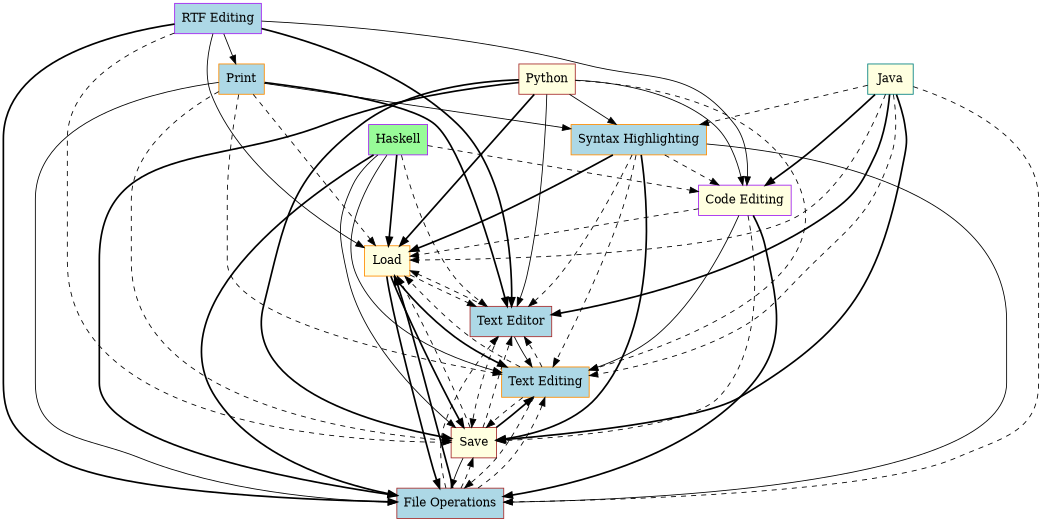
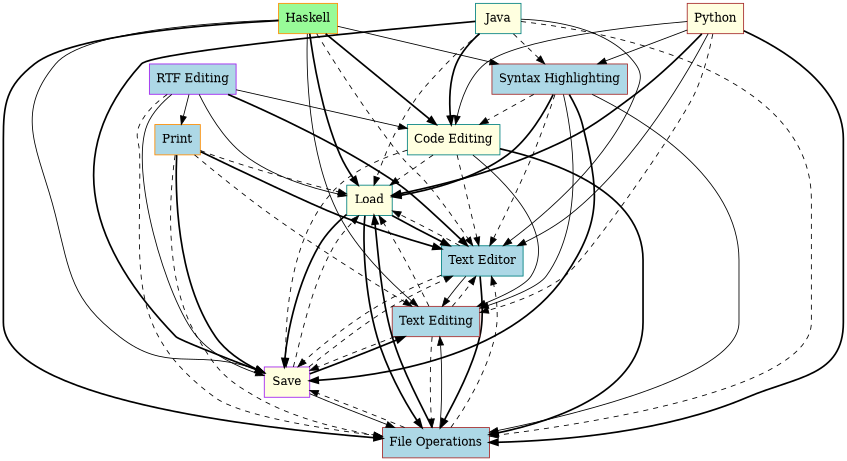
edge "Print" -> "Syntax Highlighting": now "Haskell" -> "Syntax Highlighting"
node "Haskell": color purple -> darkorange
node "Syntax Highlighting": color darkorange -> brown
edge "Haskell" -> "Code Editing": style dashed -> bold
edge "Code Editing" -> "Text Editor": added
node "Code Editing": color purple -> teal
edge "Python" -> "Save": removed
edge "Java" -> "Text Editor": style bold -> solid
edge "Syntax Highlighting" -> "Text Editing": style dashed -> solid
node "Load": color darkorange -> teal
edge "Java" -> "Text Editing": removed
edge "Load" -> "Text Editor": style dashed -> bold
node "Text Editor": color brown -> teal
edge "RTF Editing" -> "Save": style dashed -> solid
edge "Load" -> "Text Editing": removed
edge "Print" -> "Save": style dashed -> bold
edge "Text Editor" -> "File Operations": added
edge "RTF Editing" -> "File Operations": style bold -> dashed
edge "Print" -> "File Operations": style solid -> dashed
node "Text Editing": color darkorange -> brown
node "Save": color brown -> purple
edge "File Operations" -> "Text Editing": style dashed -> solid
